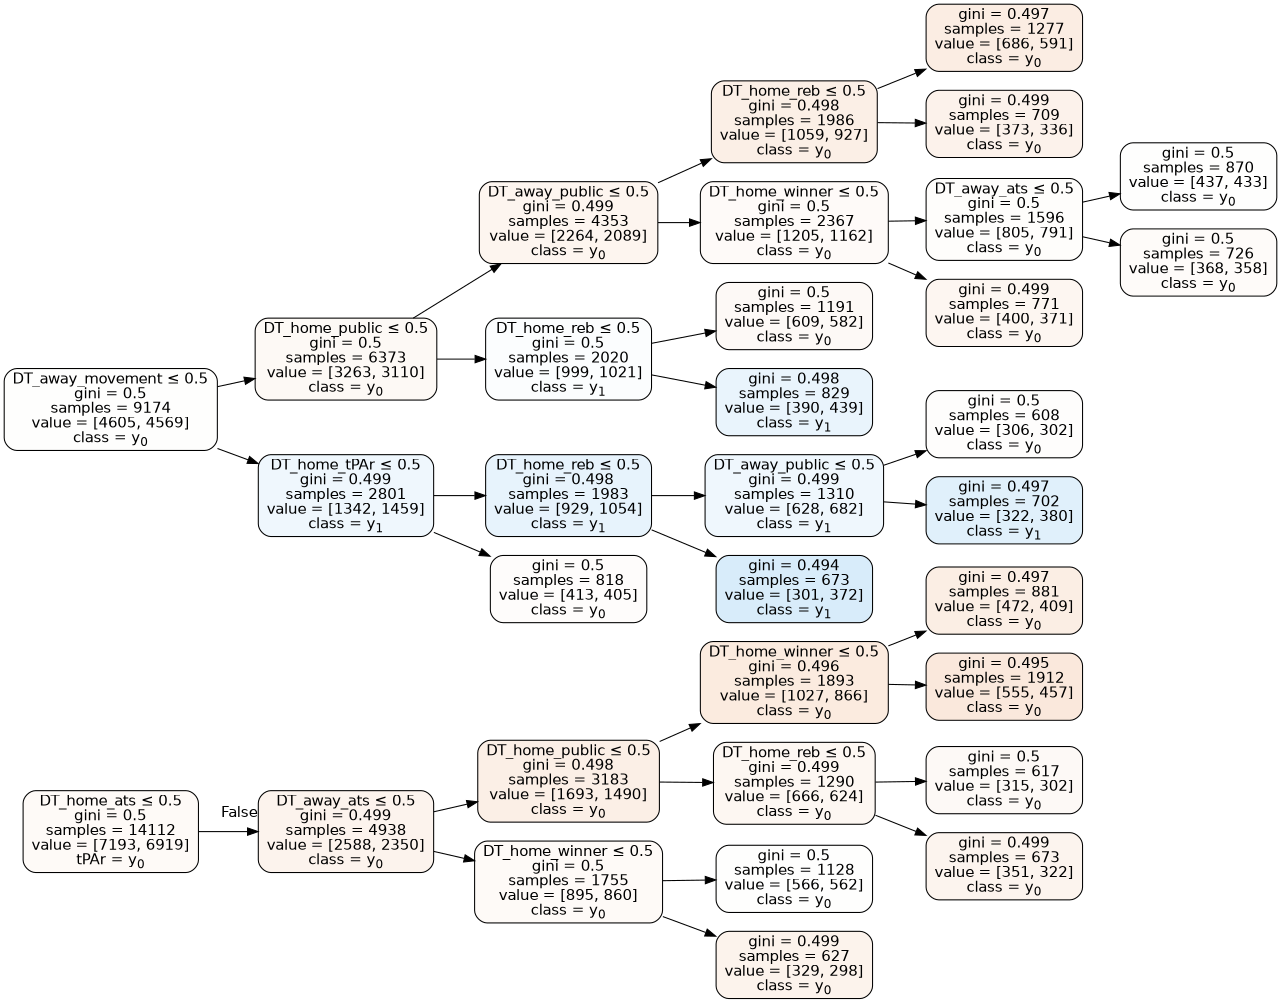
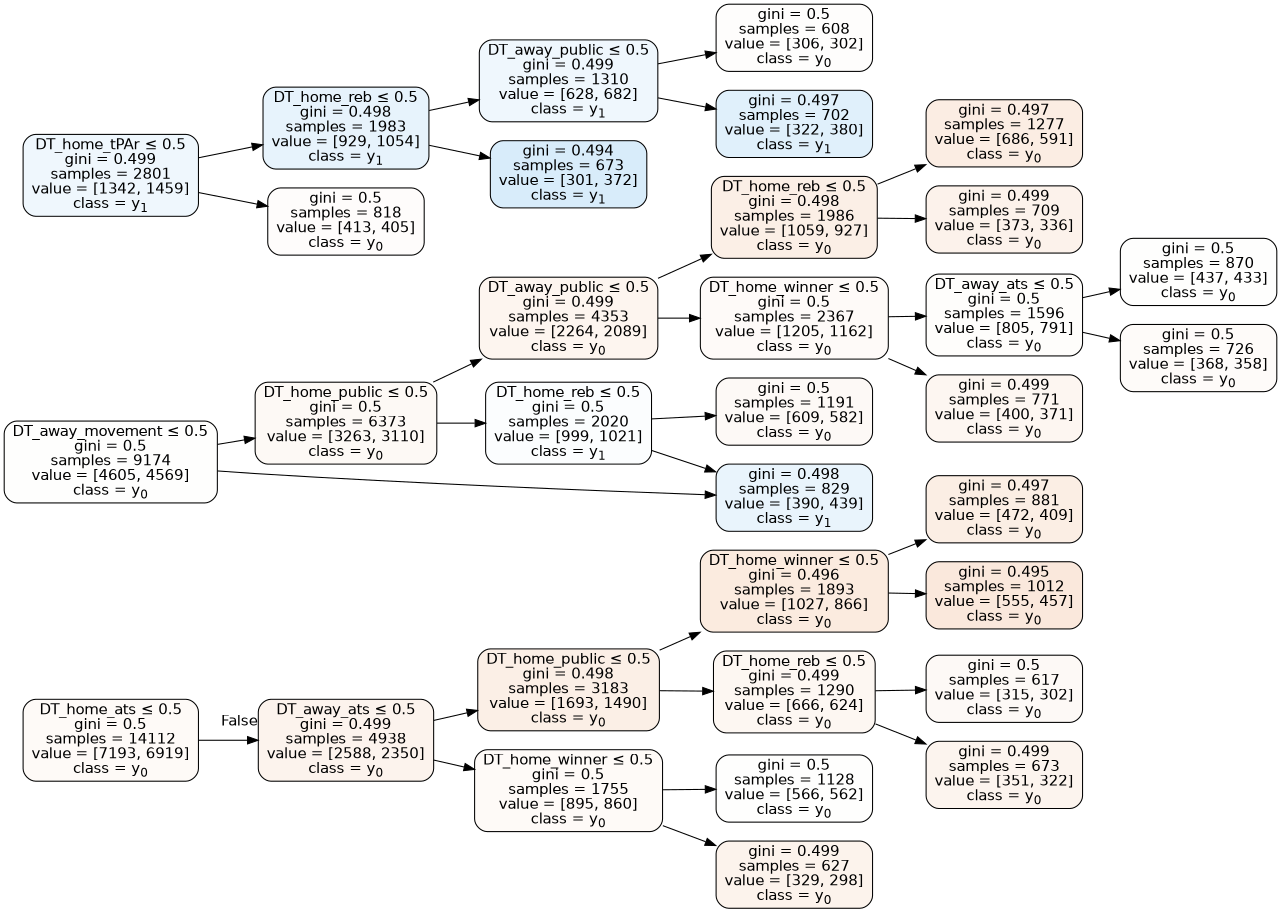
edge "DT_away_movement ≤ 0.5" -> "DT_home_tPAr ≤ 0.5": now "DT_away_movement ≤ 0.5" -> "gini = 0.498"
node "gini = 0.495": text "samples = 1912" -> "samples = 1012"
node "DT_home_ats ≤ 0.5": text "tPAr = y" -> "class = y"
